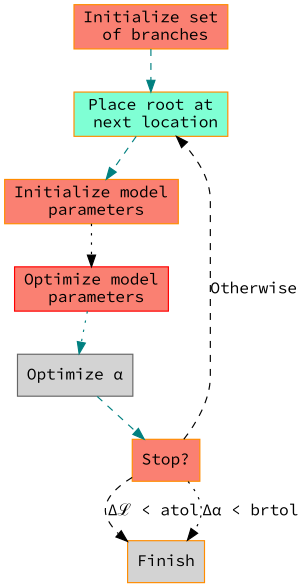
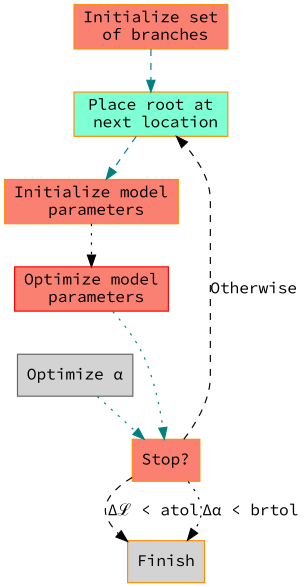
edge "Optimize model parameters" -> "Optimize α": now "Optimize model parameters" -> "Stop?"
edge "Optimize α" -> "Stop?": style dashed -> dotted
